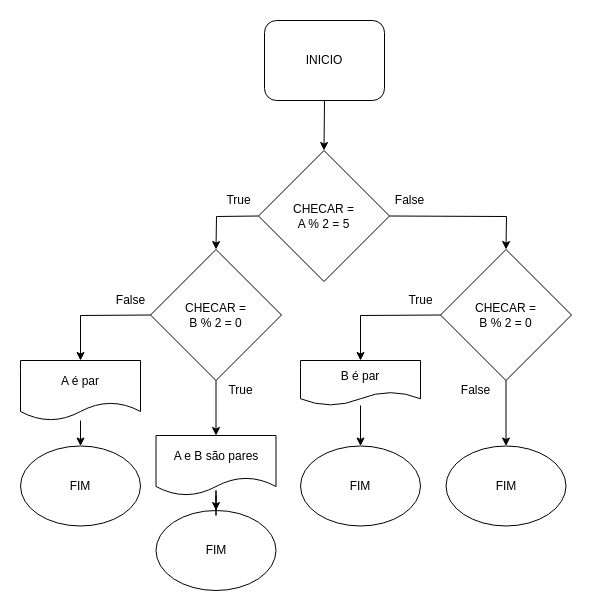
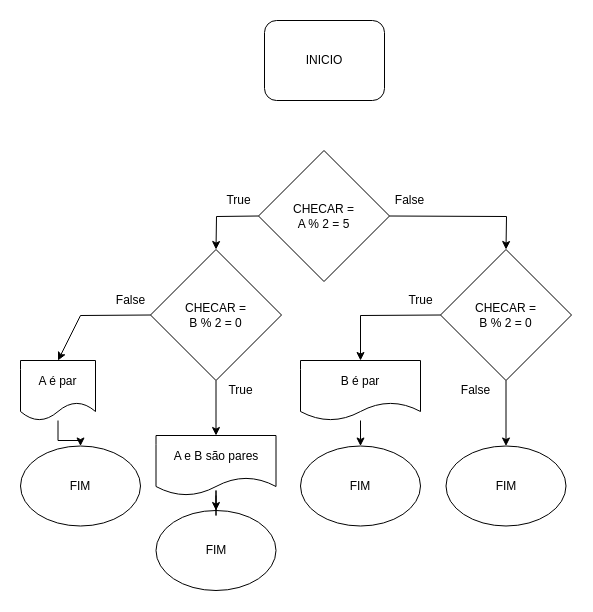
edge "INICIO" -> "CHECAR = A % 2 = 5": removed
node "B é par": size 120x45 -> 120x60
node "A é par": size 120x60 -> 75x60
